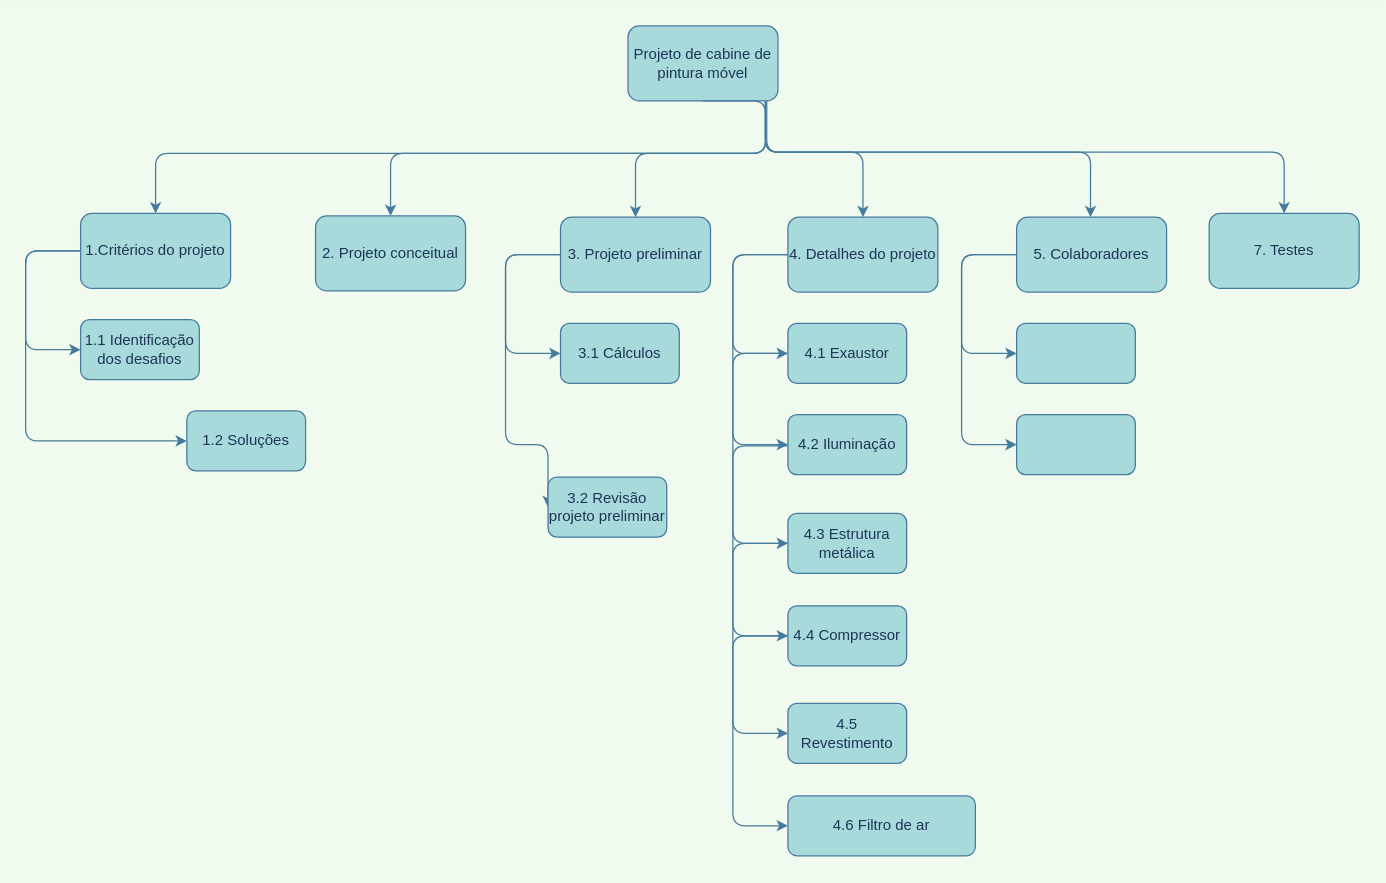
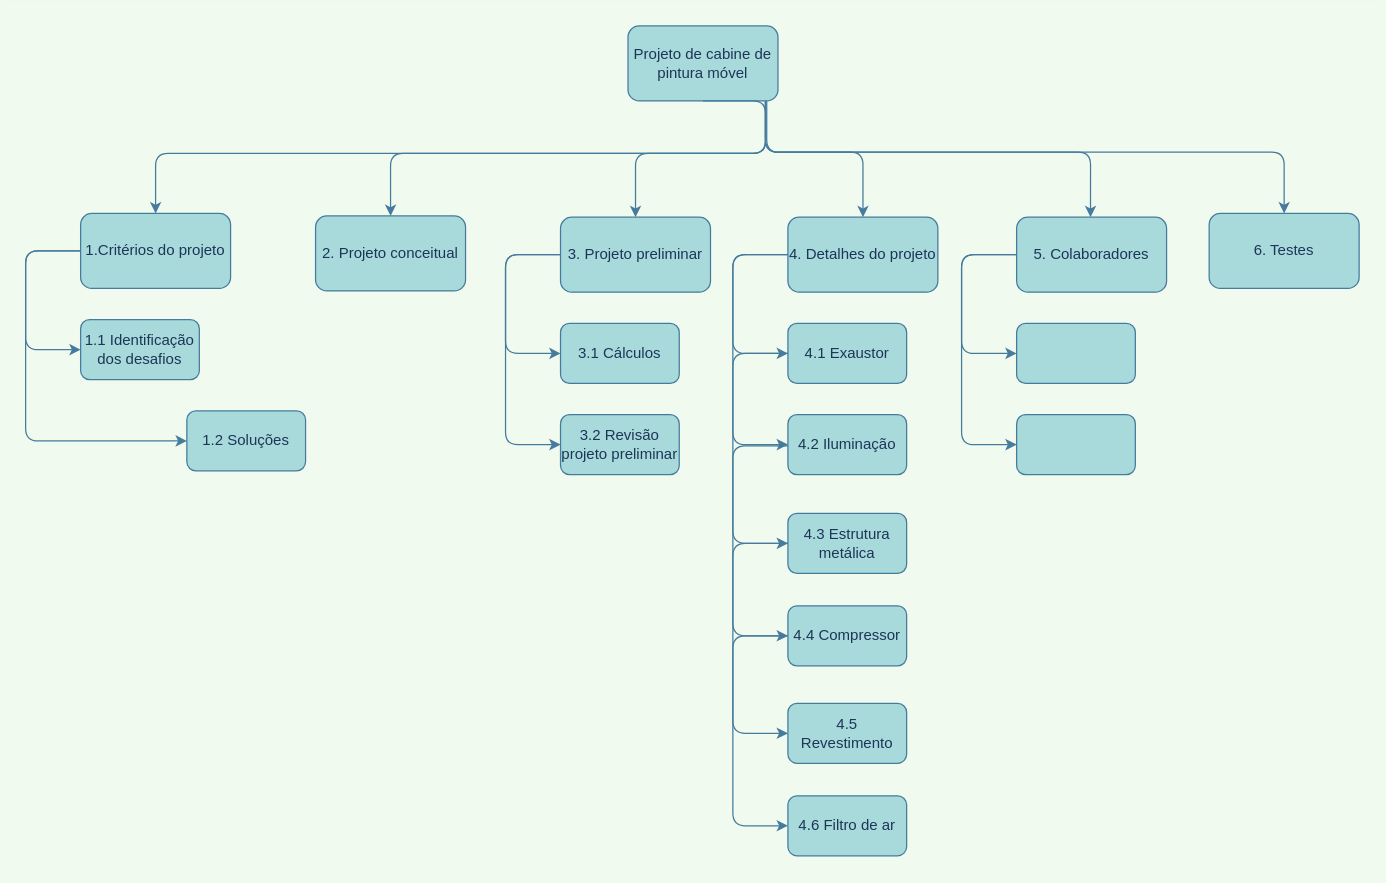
node "7. Testes": label "7. Testes" -> "6. Testes"
node "3.2 Revisão projeto preliminar": moved (608, 507) -> (620, 444)
node "4.6 Filtro de ar": size 188x60 -> 119x60
